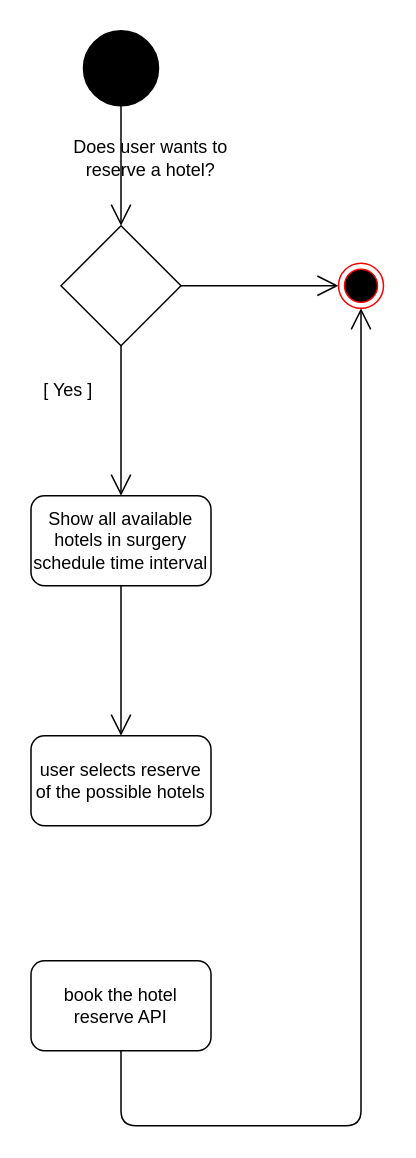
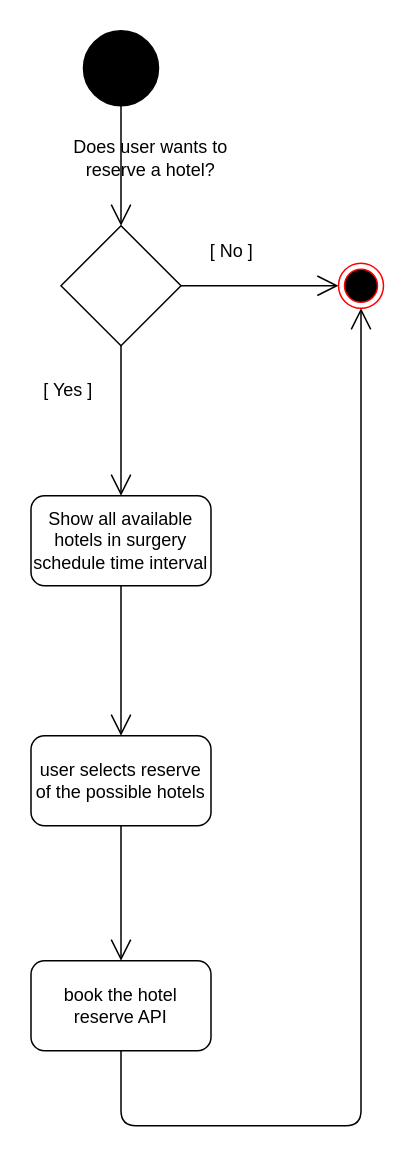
node "[ No ]": added
edge "user selects reserve of the possible hotels" -> "book the hotel reserve API": added
